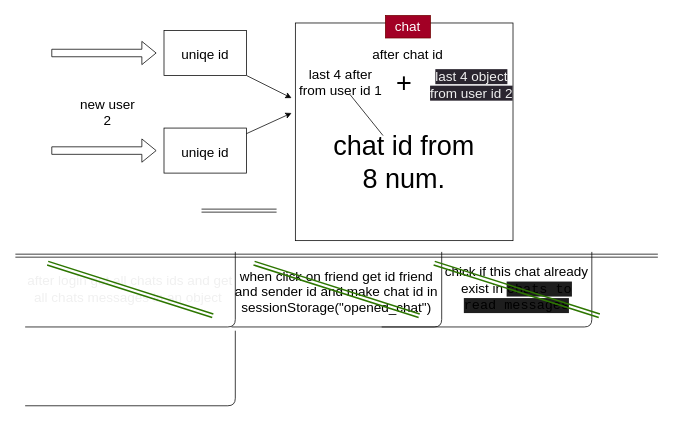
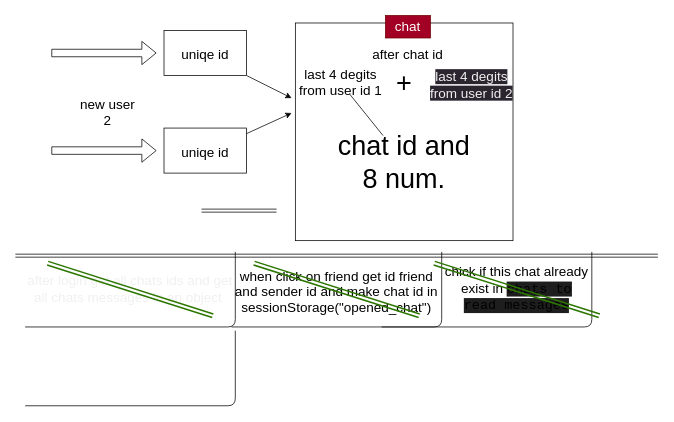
node "last 4 after from user id 1": label "last 4 after from user id 1" -> "last 4 degits from user id 1"
node "last 4 object from user id 2": label "last 4 object from user id 2" -> "last 4 degits from user id 2"
node "chat id from 8 num.": label "chat id from 8 num." -> "chat id and 8 num."
